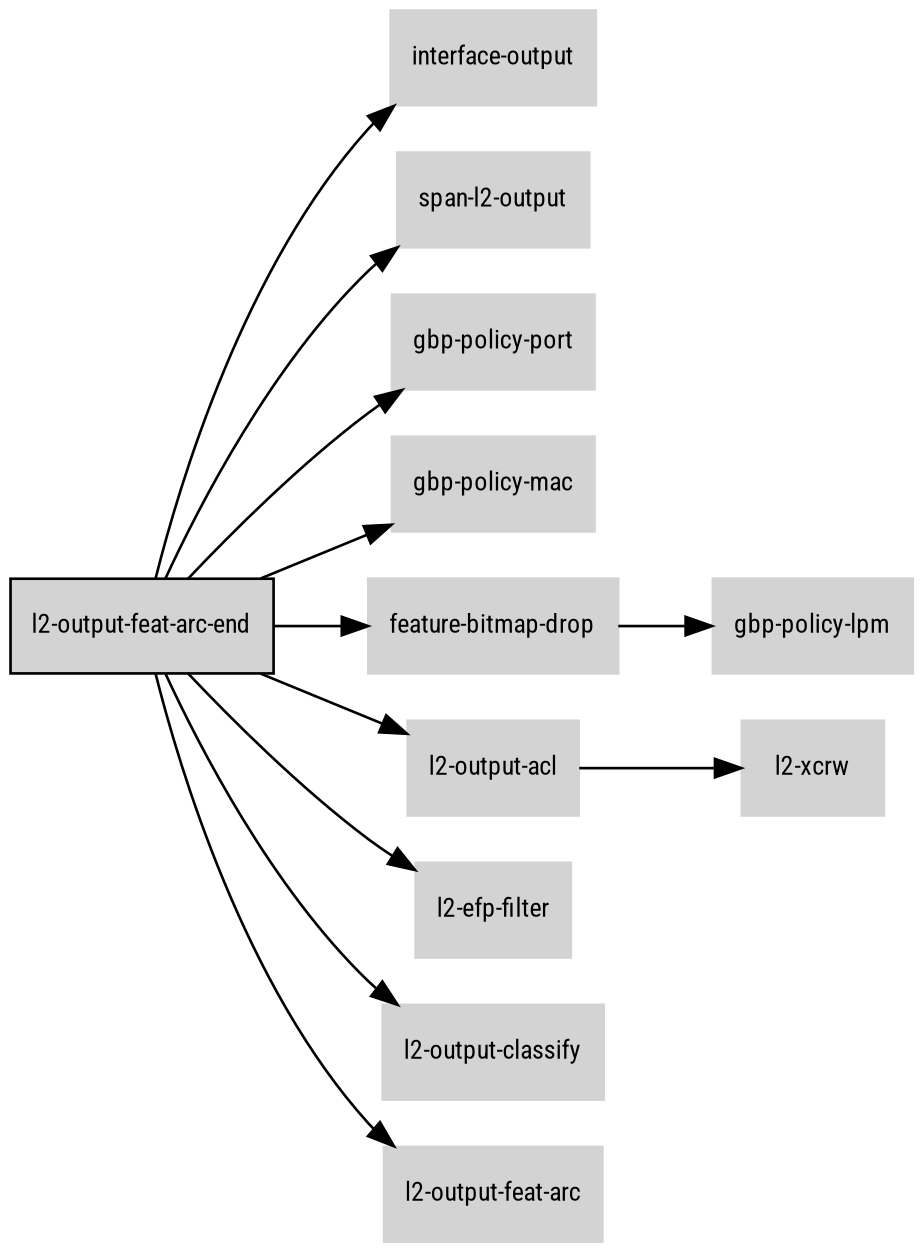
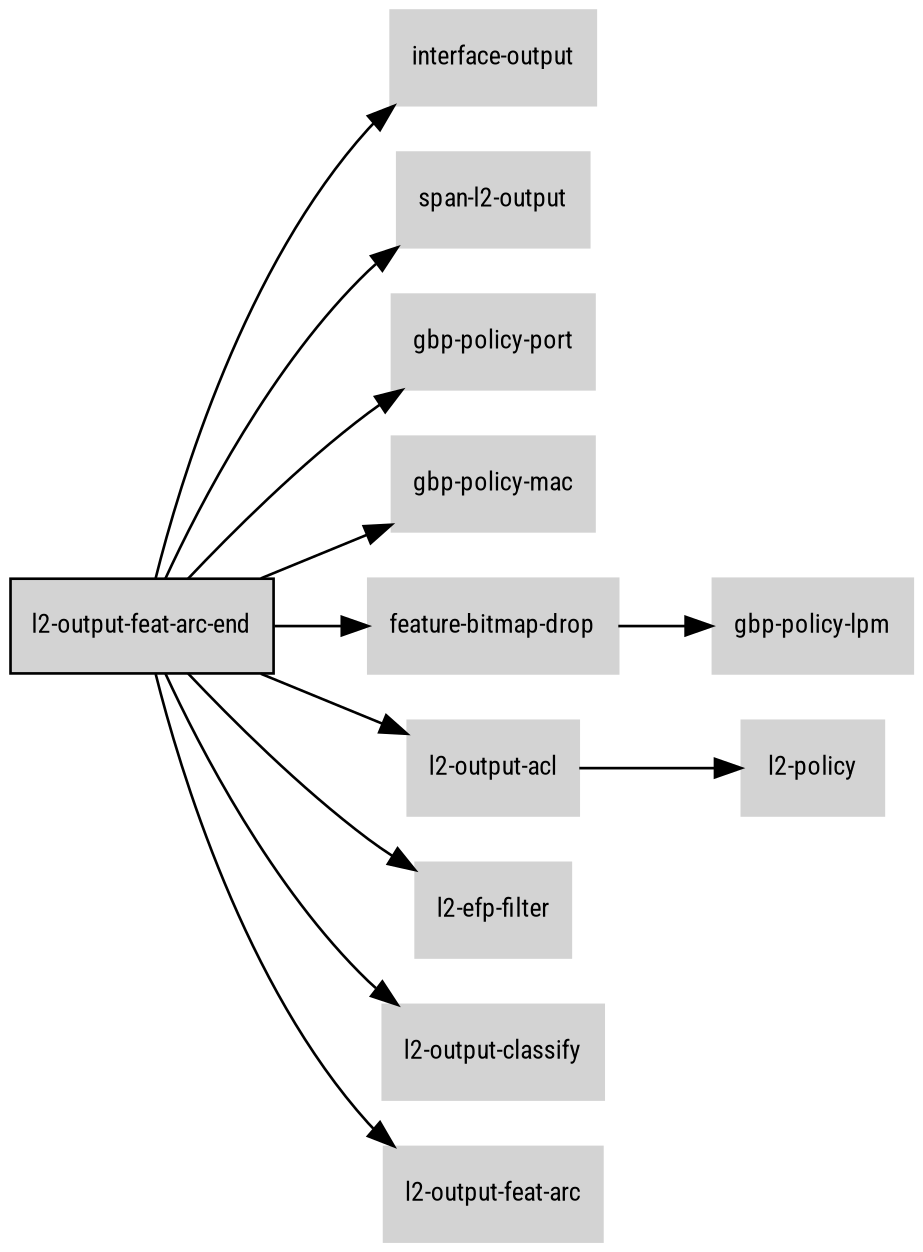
node "l2-xcrw": label "l2-xcrw" -> "l2-policy"
